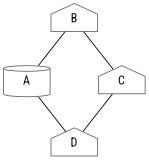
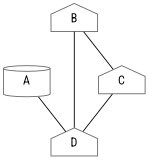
edge "B" -- "A": now "B" -- "D"
